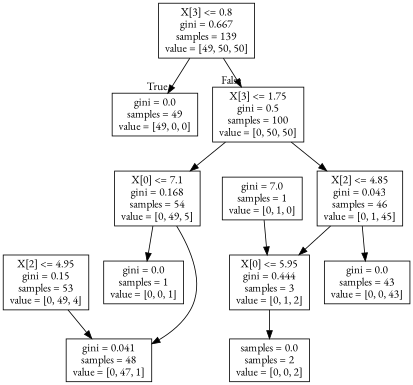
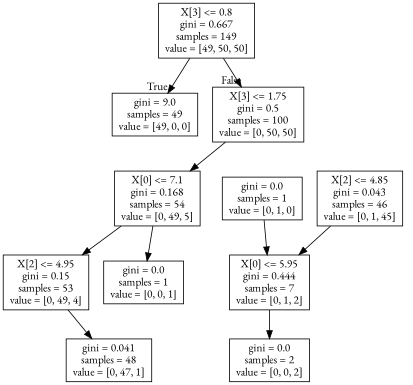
node "X[3] <= 0.8 gini = 0.667 samples = 139 value = [49, 50, 50]": label "X[3] <= 0.8 gini = 0.667 samples = 139 value = [49, 50, 50]" -> "X[3] <= 0.8 gini = 0.667 samples = 149 value = [49, 50, 50]"
node "gini = 0.0 samples = 49 value = [49, 0, 0]": label "gini = 0.0 samples = 49 value = [49, 0, 0]" -> "gini = 9.0 samples = 49 value = [49, 0, 0]"
edge "X[3] <= 1.75 gini = 0.5 samples = 100 value = [0, 50, 50]" -> "X[2] <= 4.85 gini = 0.043 samples = 46 value = [0, 1, 45]": removed
node "gini = 7.0 samples = 1 value = [0, 1, 0]": label "gini = 7.0 samples = 1 value = [0, 1, 0]" -> "gini = 0.0 samples = 1 value = [0, 1, 0]"
node "X[0] <= 5.95 gini = 0.444 samples = 3 value = [0, 1, 2]": label "X[0] <= 5.95 gini = 0.444 samples = 3 value = [0, 1, 2]" -> "X[0] <= 5.95 gini = 0.444 samples = 7 value = [0, 1, 2]"
node "gini = 0.0 samples = 43 value = [0, 0, 43]": removed
edge "X[0] <= 7.1 gini = 0.168 samples = 54 value = [0, 49, 5]" -> "gini = 0.041 samples = 48 value = [0, 47, 1]": now "X[0] <= 7.1 gini = 0.168 samples = 54 value = [0, 49, 5]" -> "X[2] <= 4.95 gini = 0.15 samples = 53 value = [0, 49, 4]"
node "samples = 0.0 samples = 2 value = [0, 0, 2]": label "samples = 0.0 samples = 2 value = [0, 0, 2]" -> "gini = 0.0 samples = 2 value = [0, 0, 2]"
